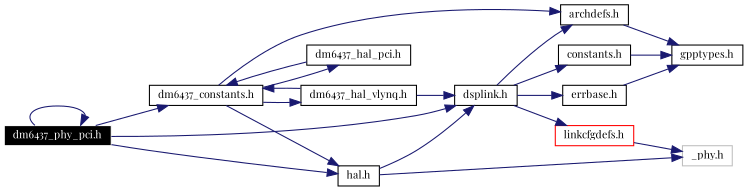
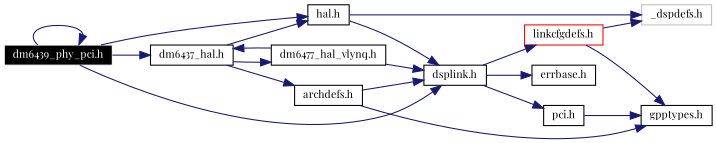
node "dm6437_hal_pci.h": removed
node "constants.h": label "constants.h" -> "pci.h"
edge "dsplink.h" -> "archdefs.h": reversed
edge "errbase.h" -> "gpptypes.h": now "linkcfgdefs.h" -> "gpptypes.h"
node "dm6437_constants.h": label "dm6437_constants.h" -> "dm6437_hal.h"
node "dm6437_hal_vlynq.h": label "dm6437_hal_vlynq.h" -> "dm6477_hal_vlynq.h"
node "dm6437_phy_pci.h": label "dm6437_phy_pci.h" -> "dm6439_phy_pci.h"
node "_phy.h": label "_phy.h" -> "_dspdefs.h"
